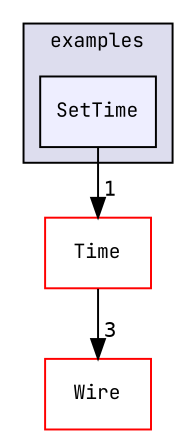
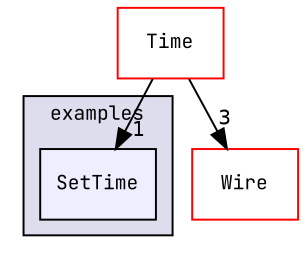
edge "SetTime" -> "Time": reversed
